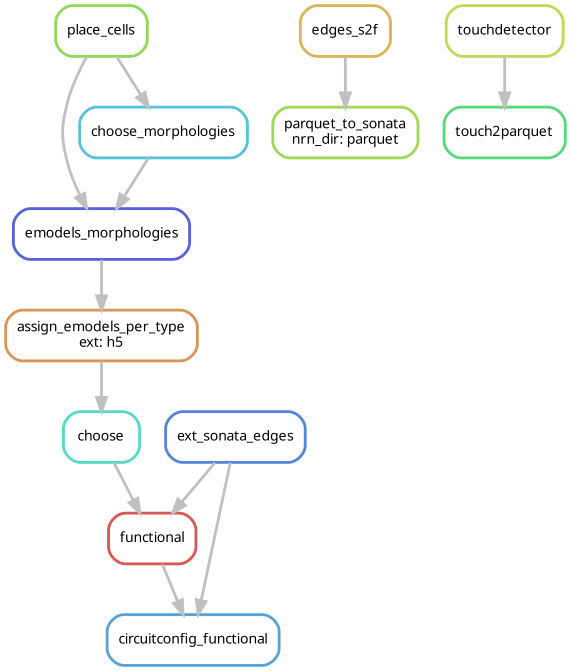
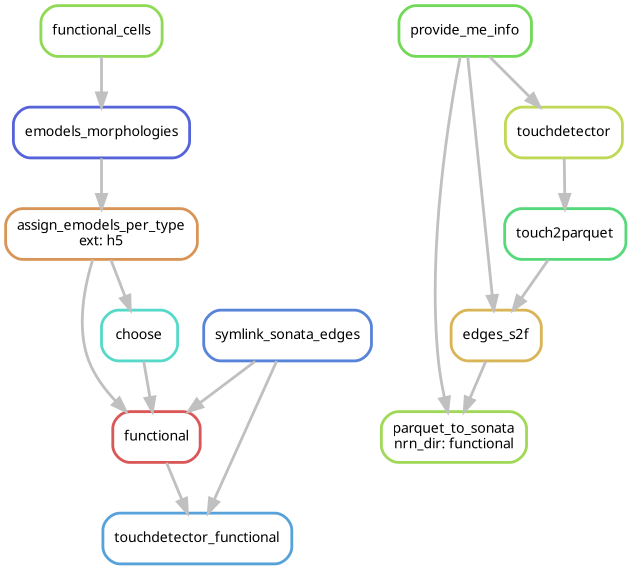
node "place_cells": label "place_cells" -> "functional_cells"
node "provide_me_info": added
node "choose_morphologies": removed
node "parquet_to_sonata nrn_dir: parquet": label "parquet_to_sonata nrn_dir: parquet" -> "parquet_to_sonata nrn_dir: functional"
edge "touch2parquet" -> "edges_s2f": added
edge "assign_emodels_per_type ext: h5" -> "functional": added
node "ext_sonata_edges": label "ext_sonata_edges" -> "symlink_sonata_edges"
node "circuitconfig_functional": label "circuitconfig_functional" -> "touchdetector_functional"
